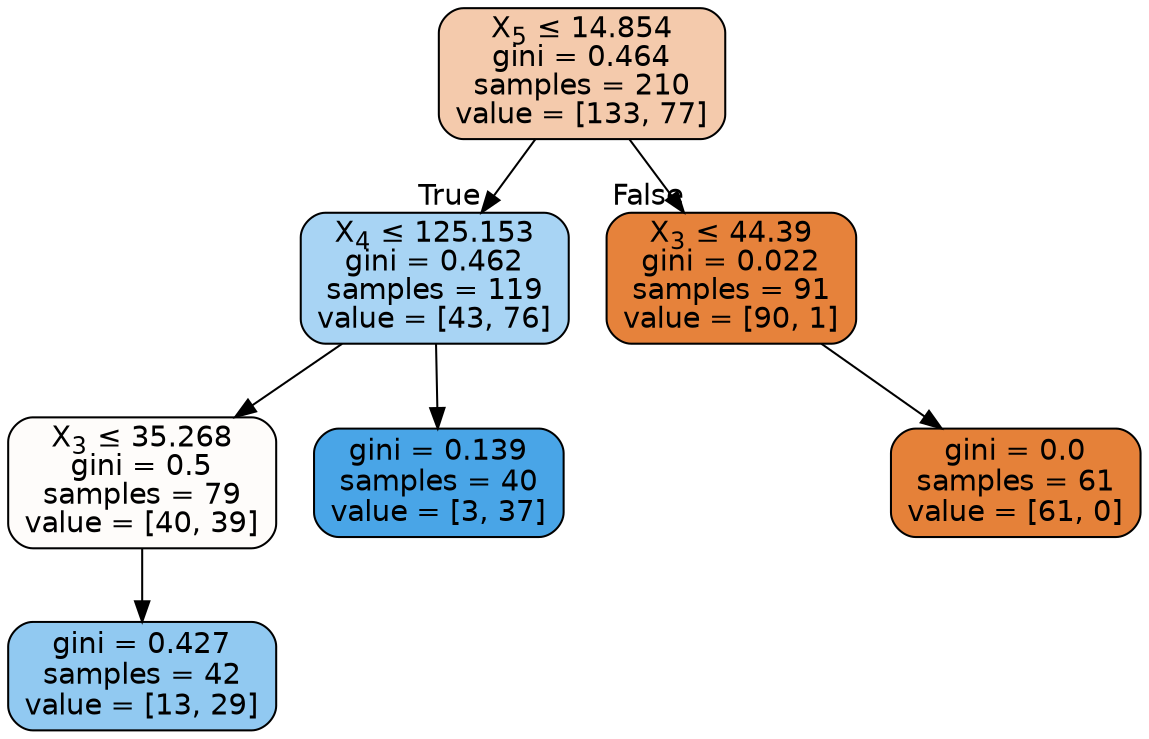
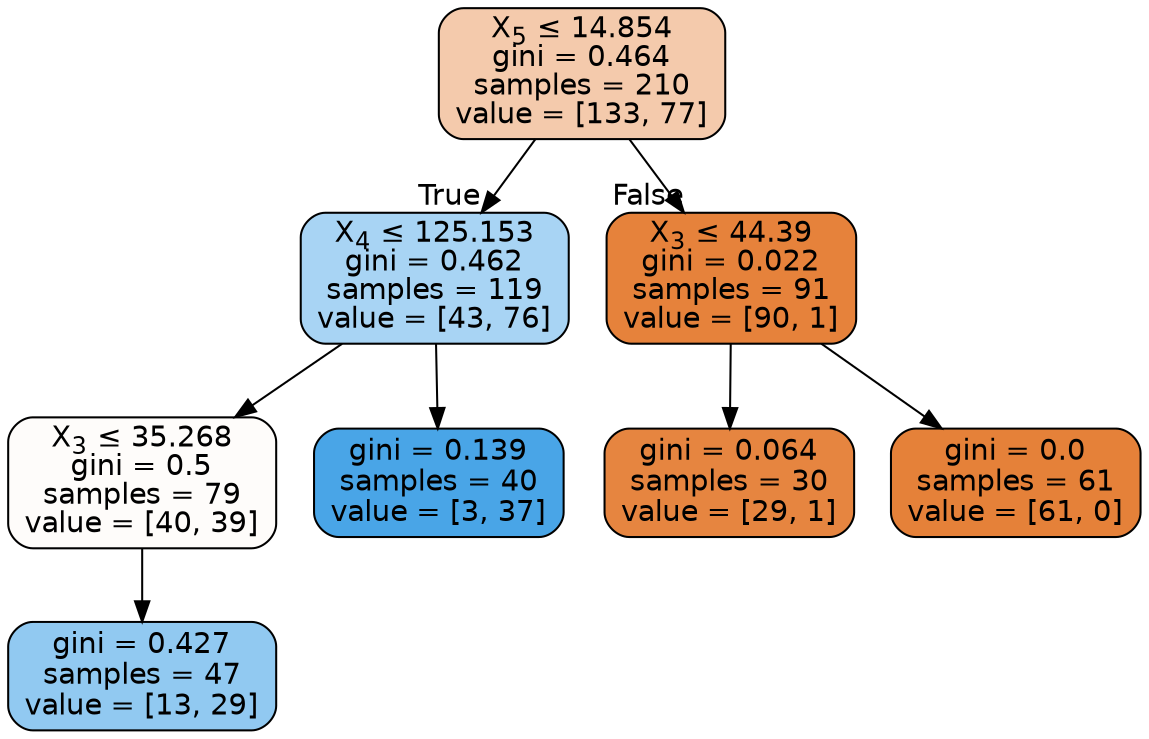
node "gini = 0.064": added
node "gini = 0.427": text "samples = 42" -> "samples = 47"
